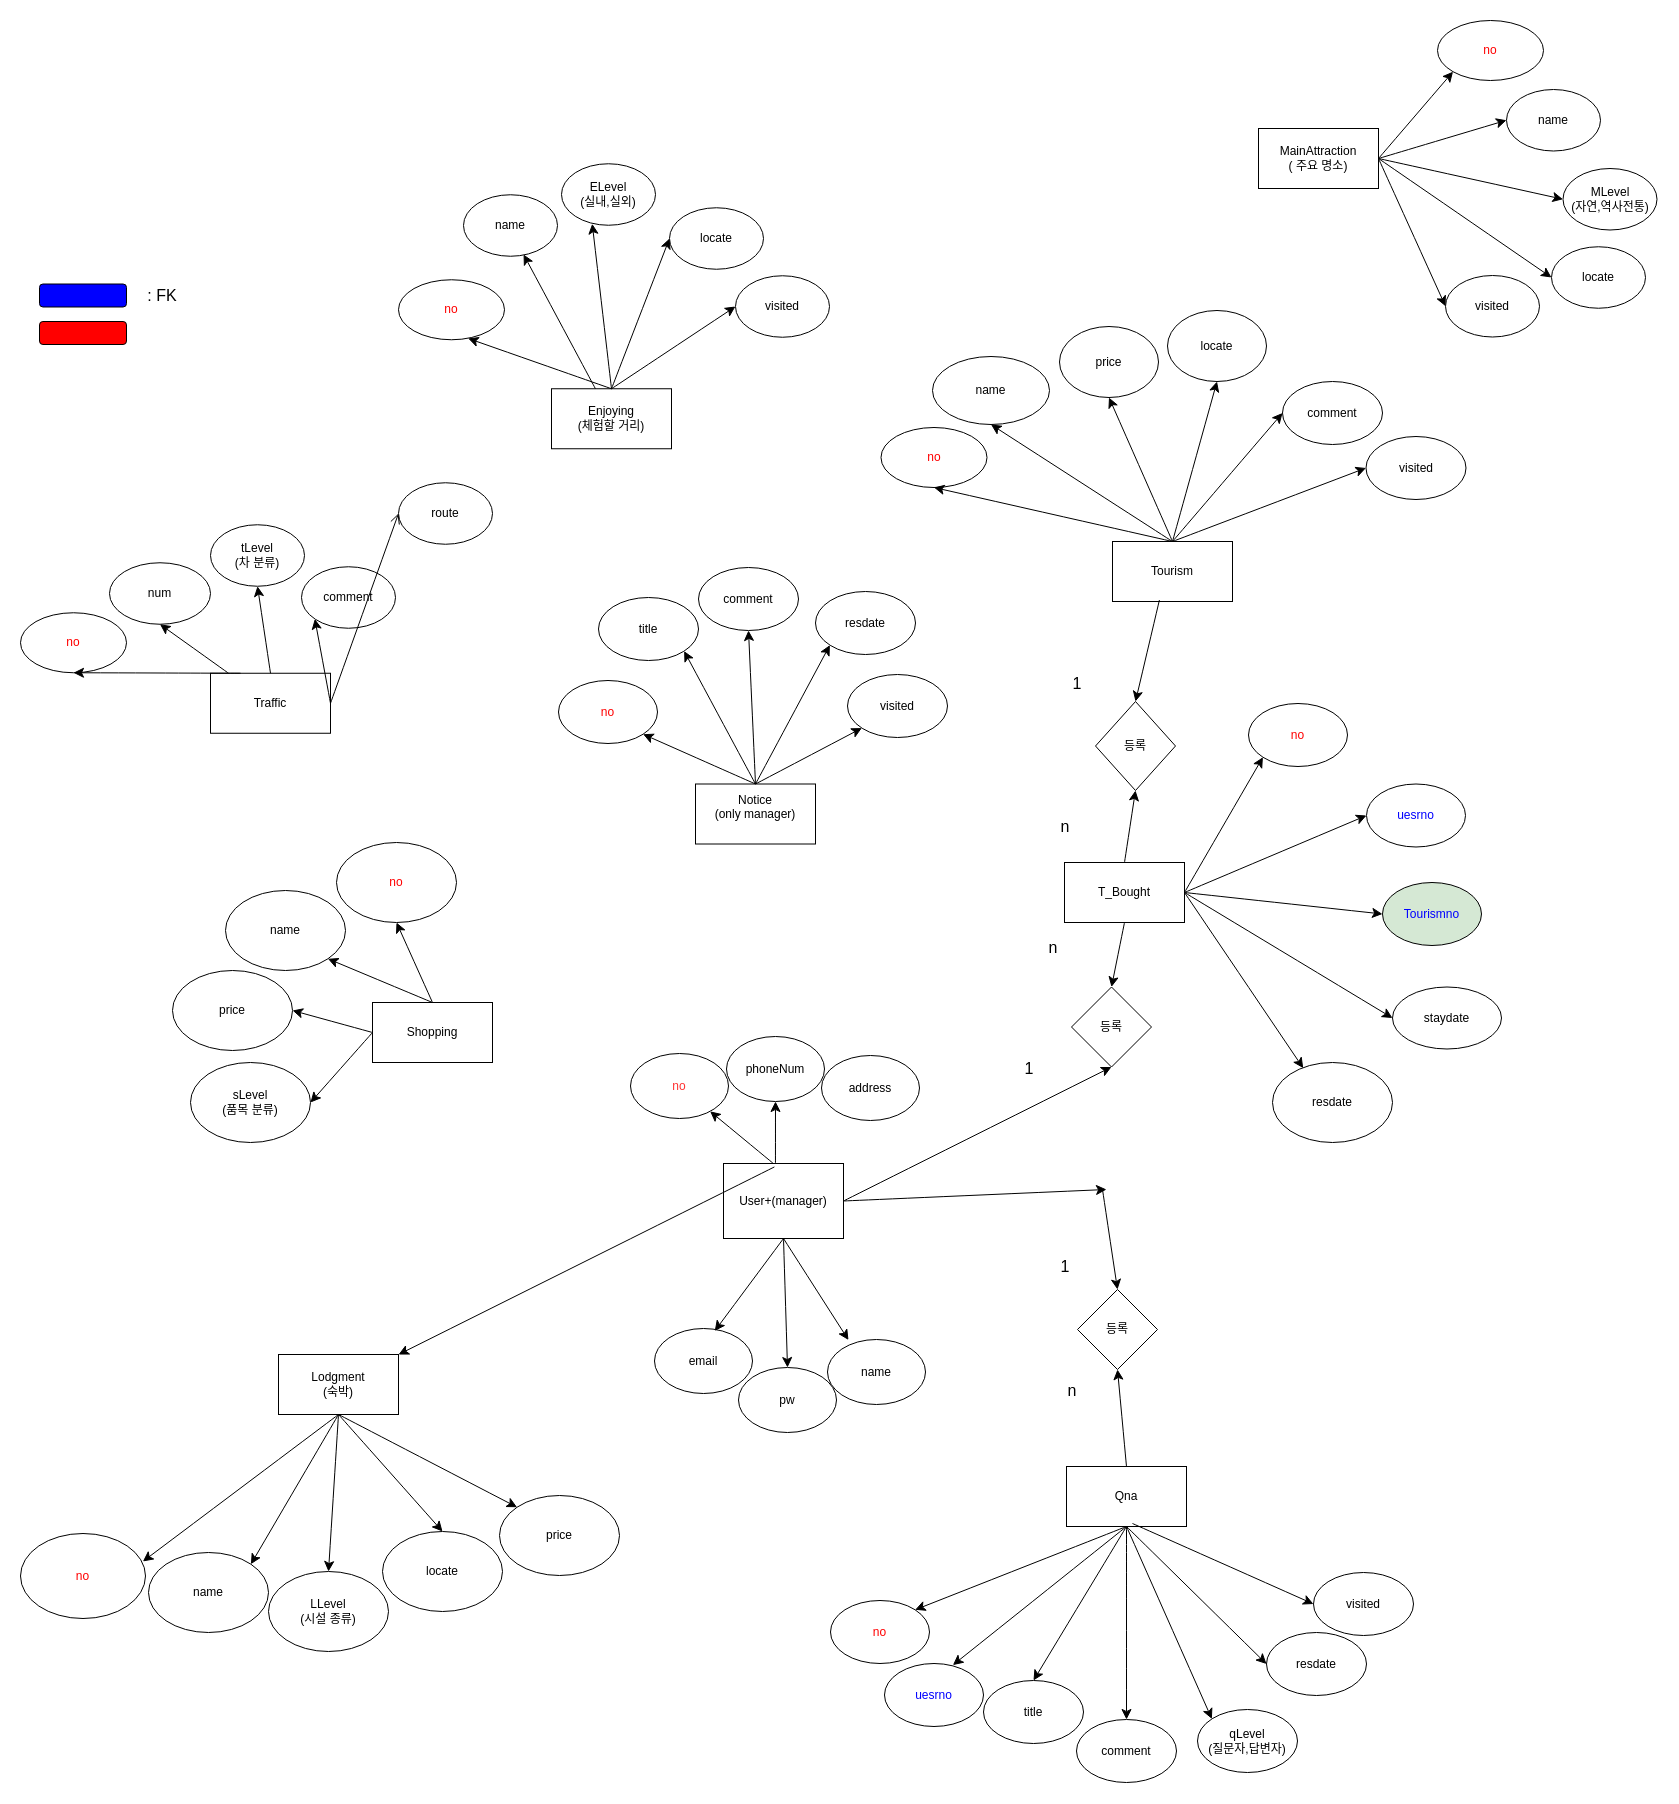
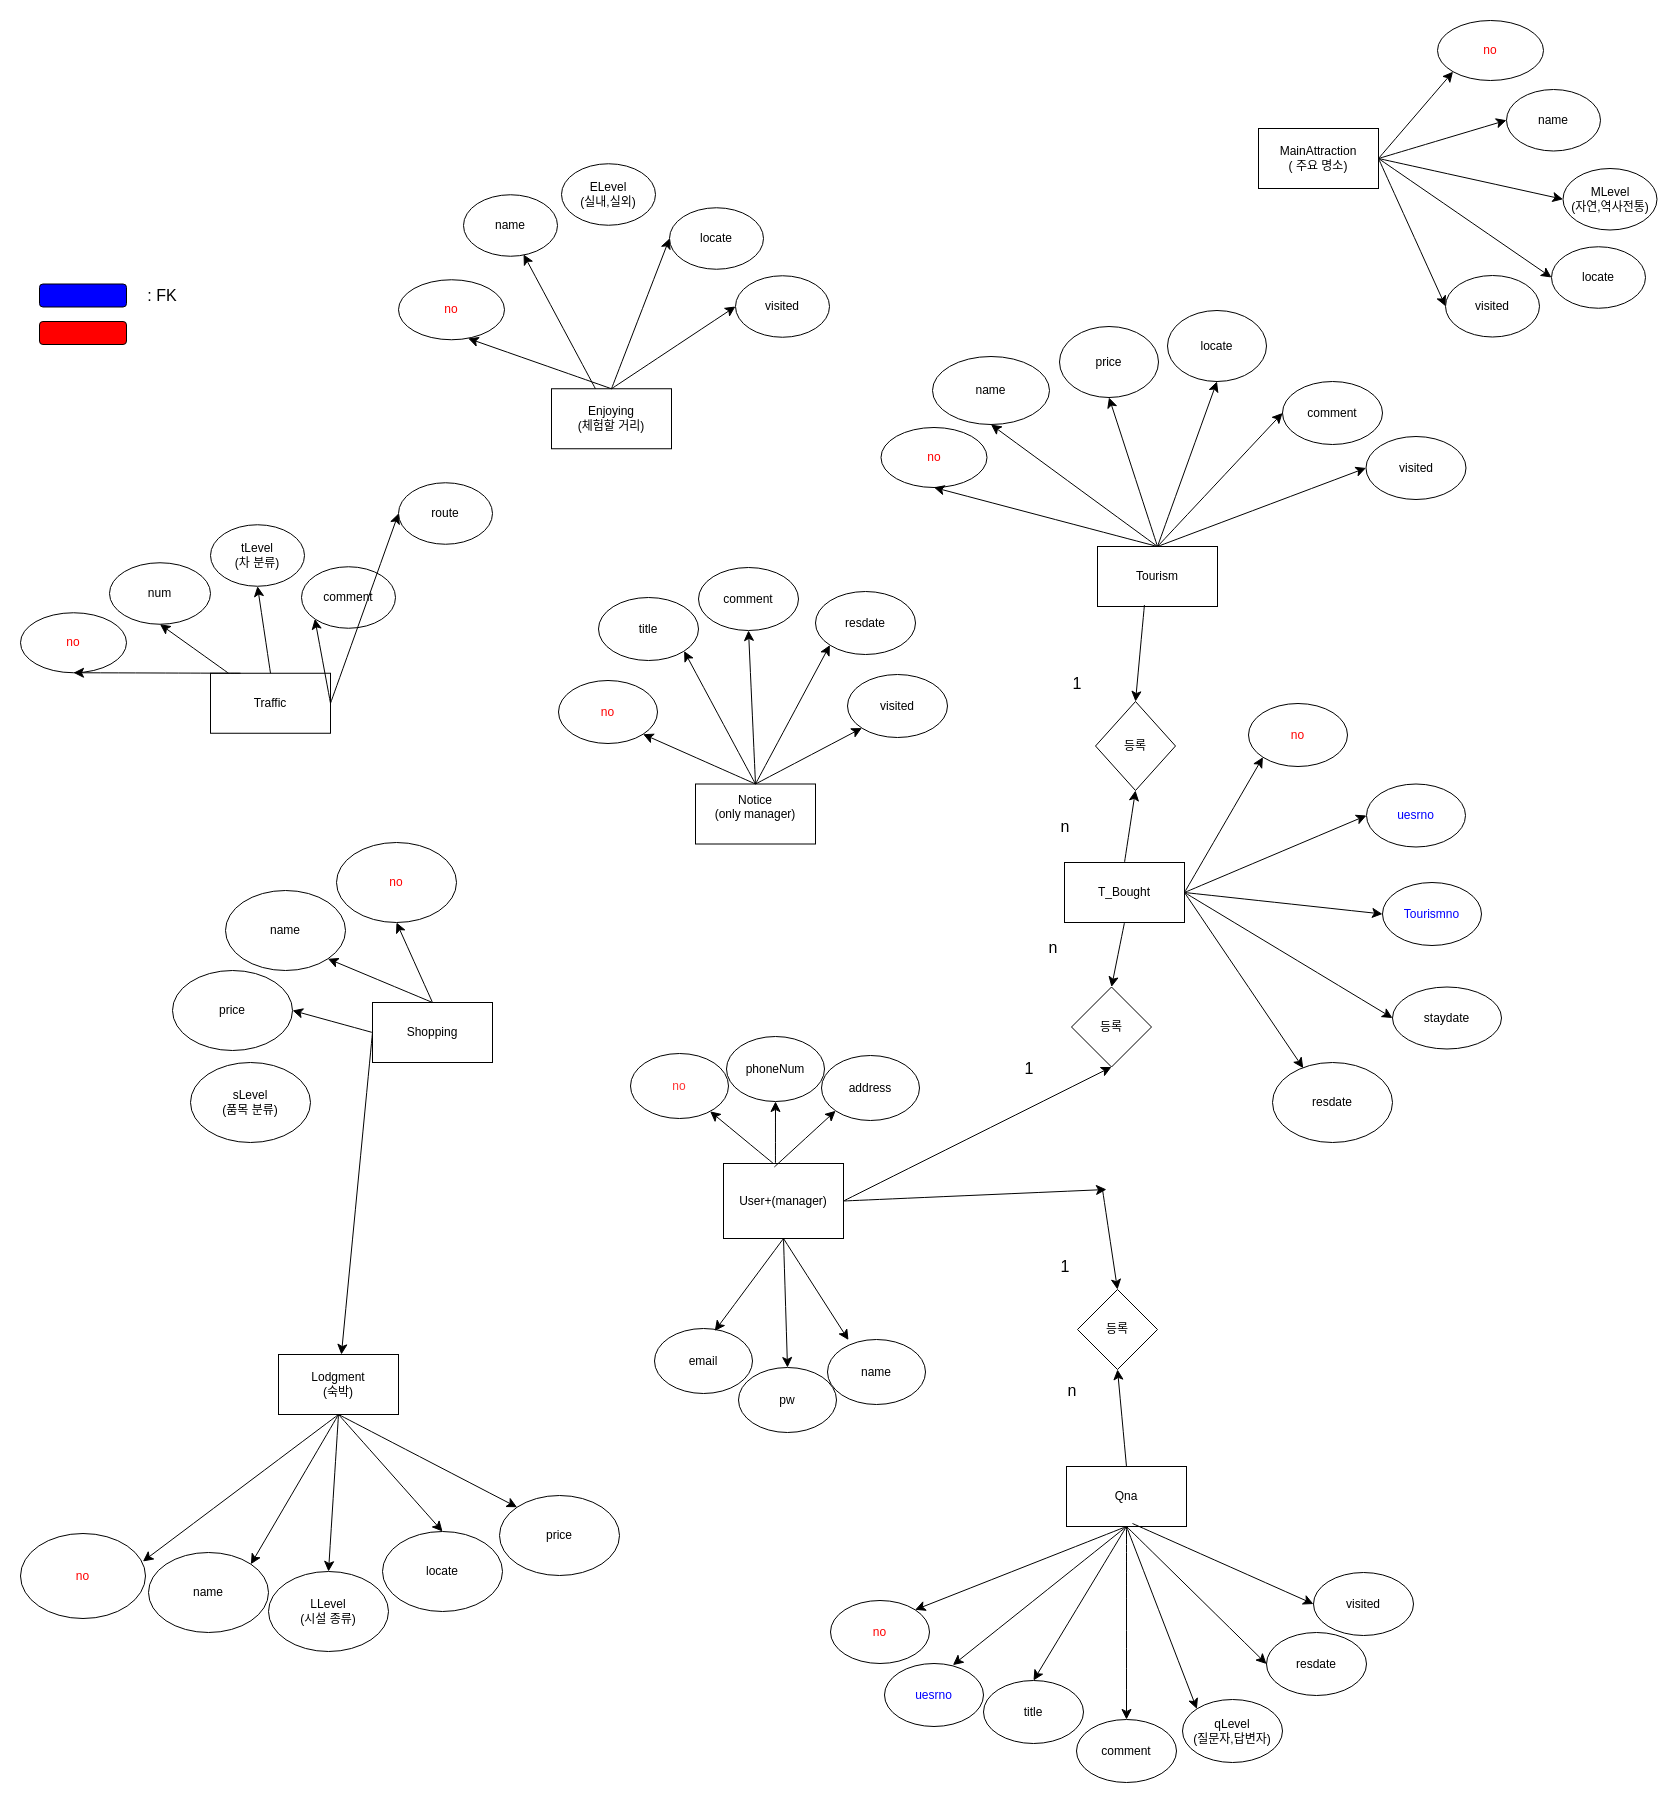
edge "Enjoying (체험할 거리)" -> "ELevel (실내,실외)": removed
edge "Traffic" -> "route": arrowhead open -> classic
node "Tourism": moved (1173, 572) -> (1158, 577)
node "Tourismno": fillcolor #d5e8d4 -> #ffffff
edge "Shopping" -> "sLevel (품목 분류)": now "Shopping" -> "Lodgment (숙박)"
edge "User+(manager)" -> "Lodgment (숙박)": now "User+(manager)" -> "address"
node "qLevel (질문자,답변자)": moved (1248, 1741) -> (1233, 1731)
